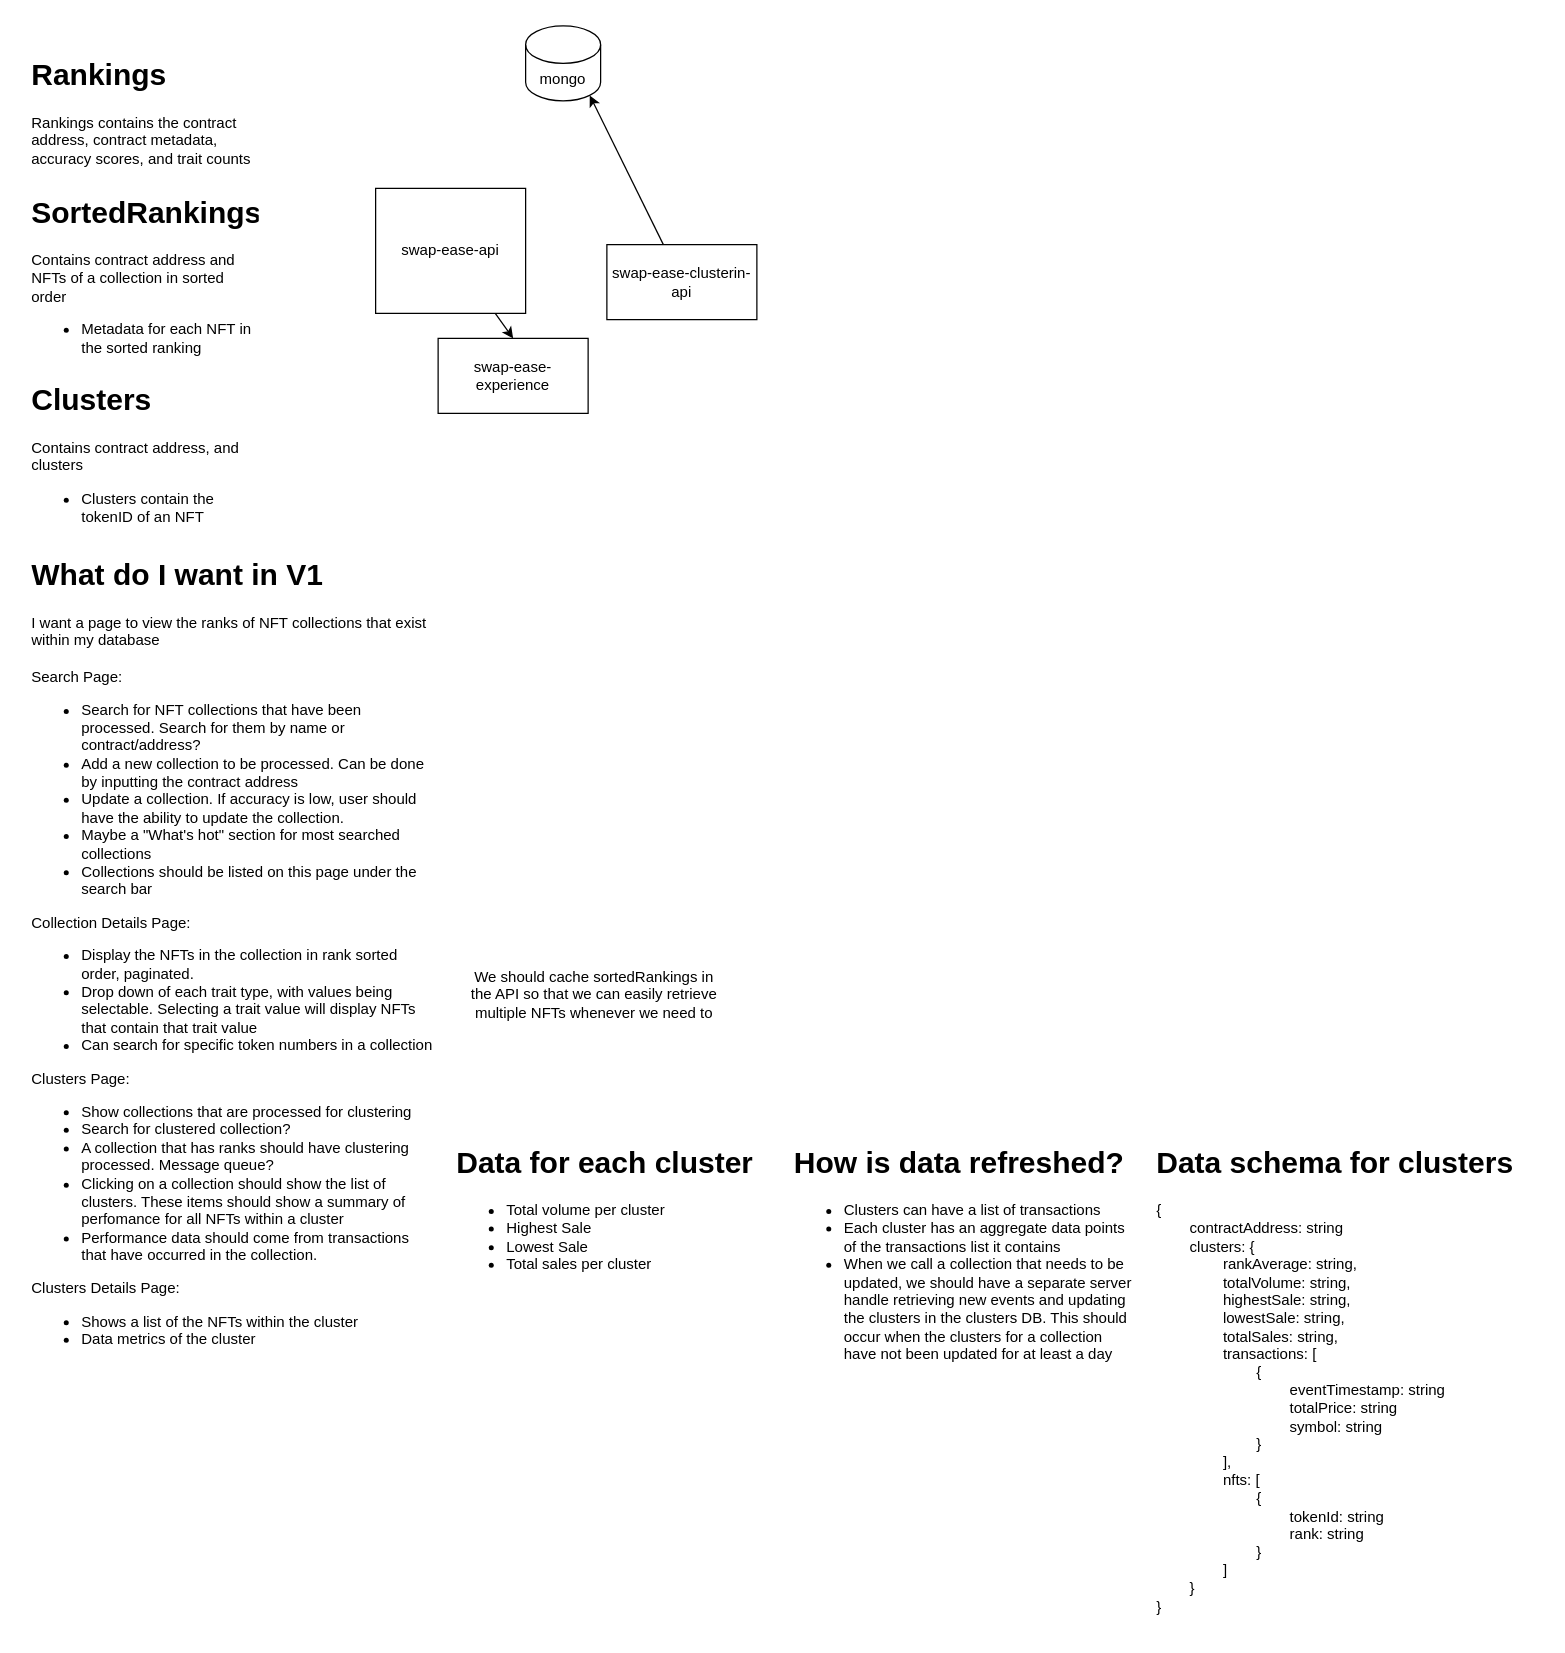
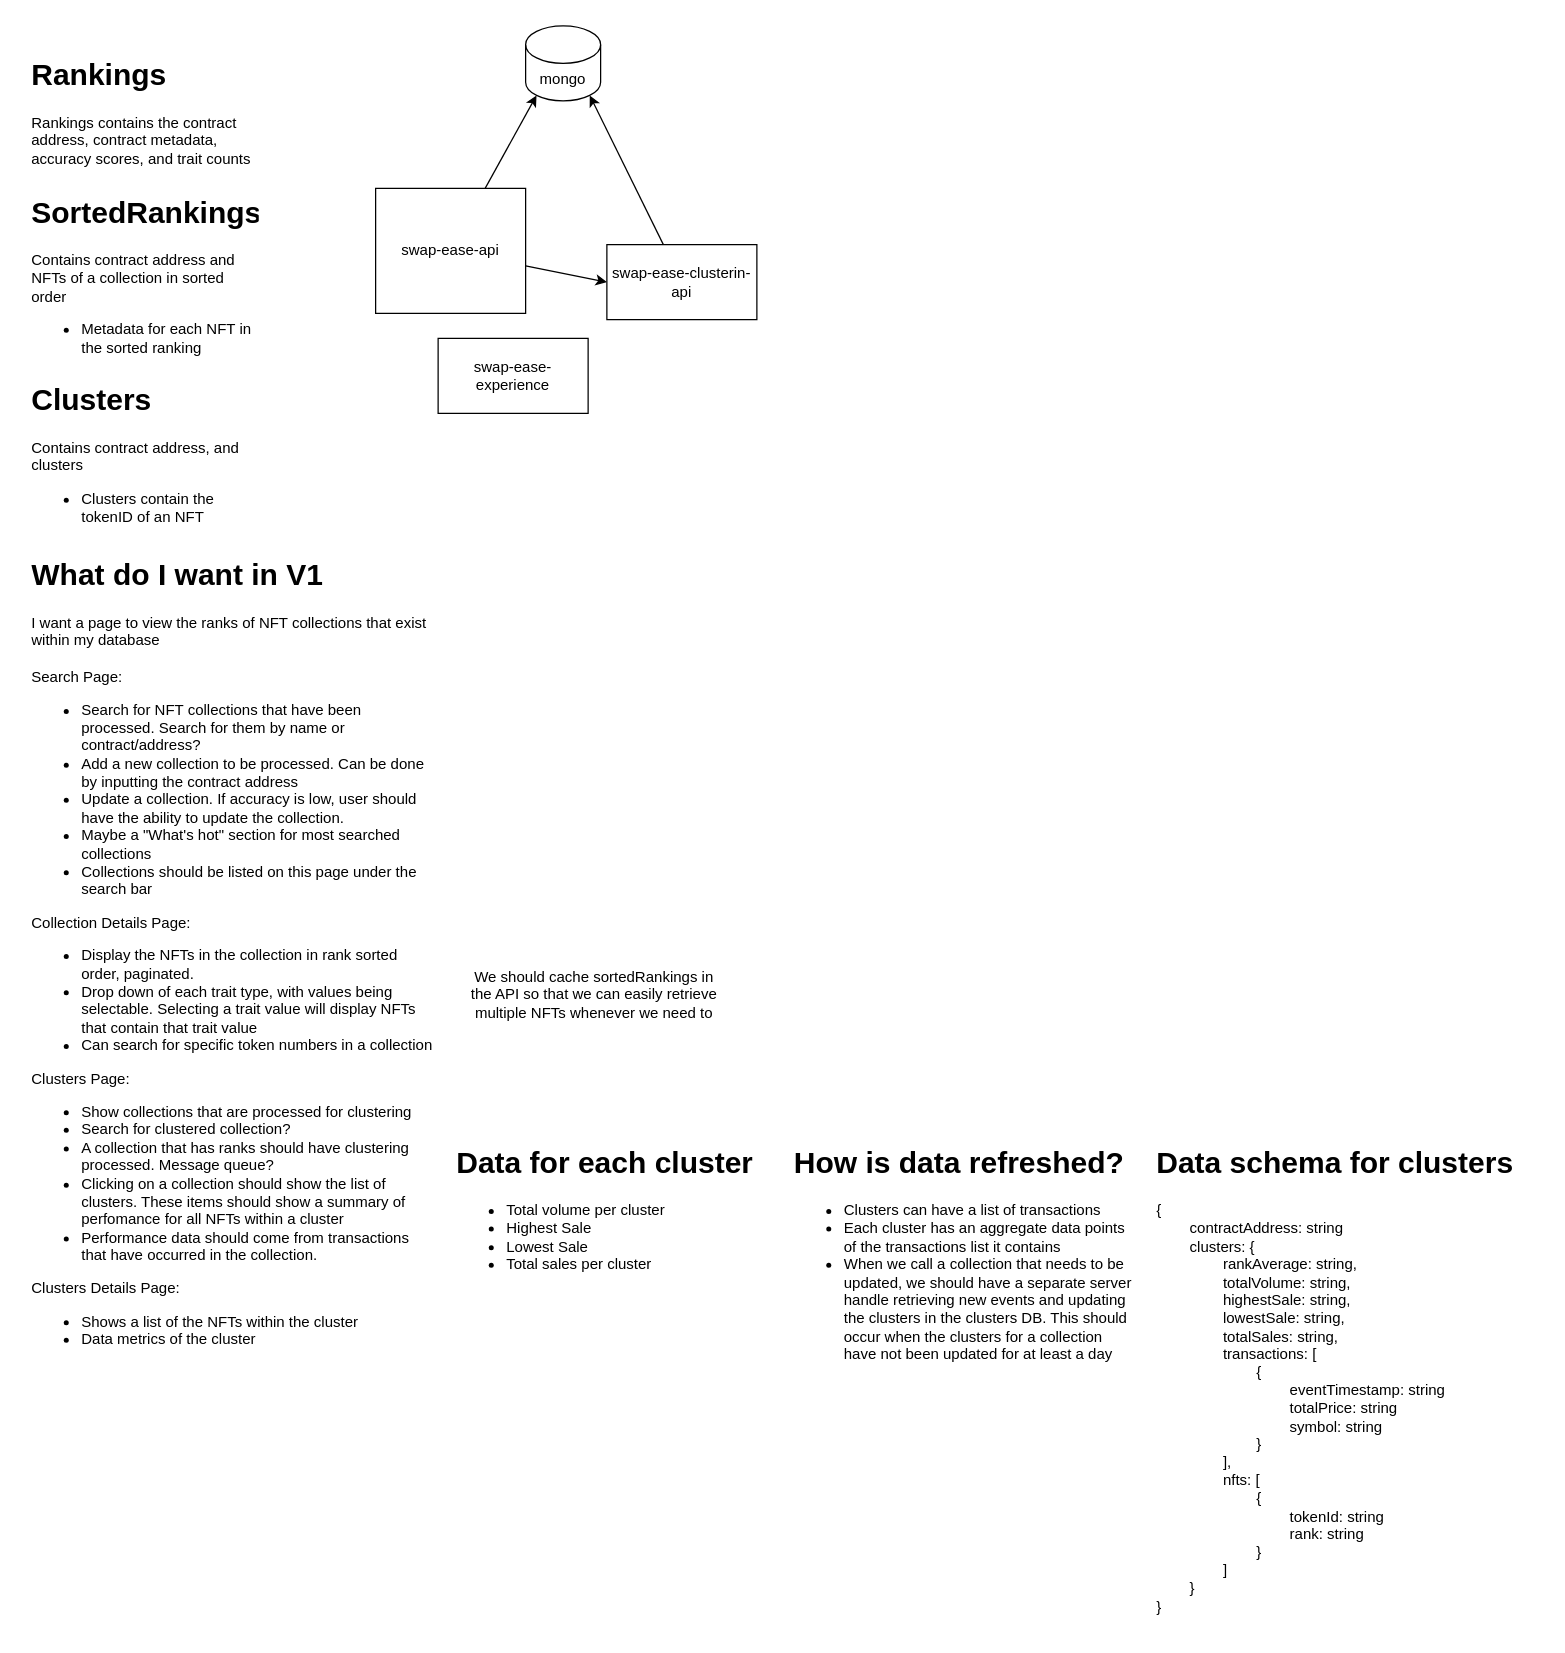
edge "swap-ease-api" -> "mongo": added
edge "swap-ease-api" -> "swap-ease-clusterin-api": added
edge "swap-ease-api" -> "swap-ease-experience": removed
